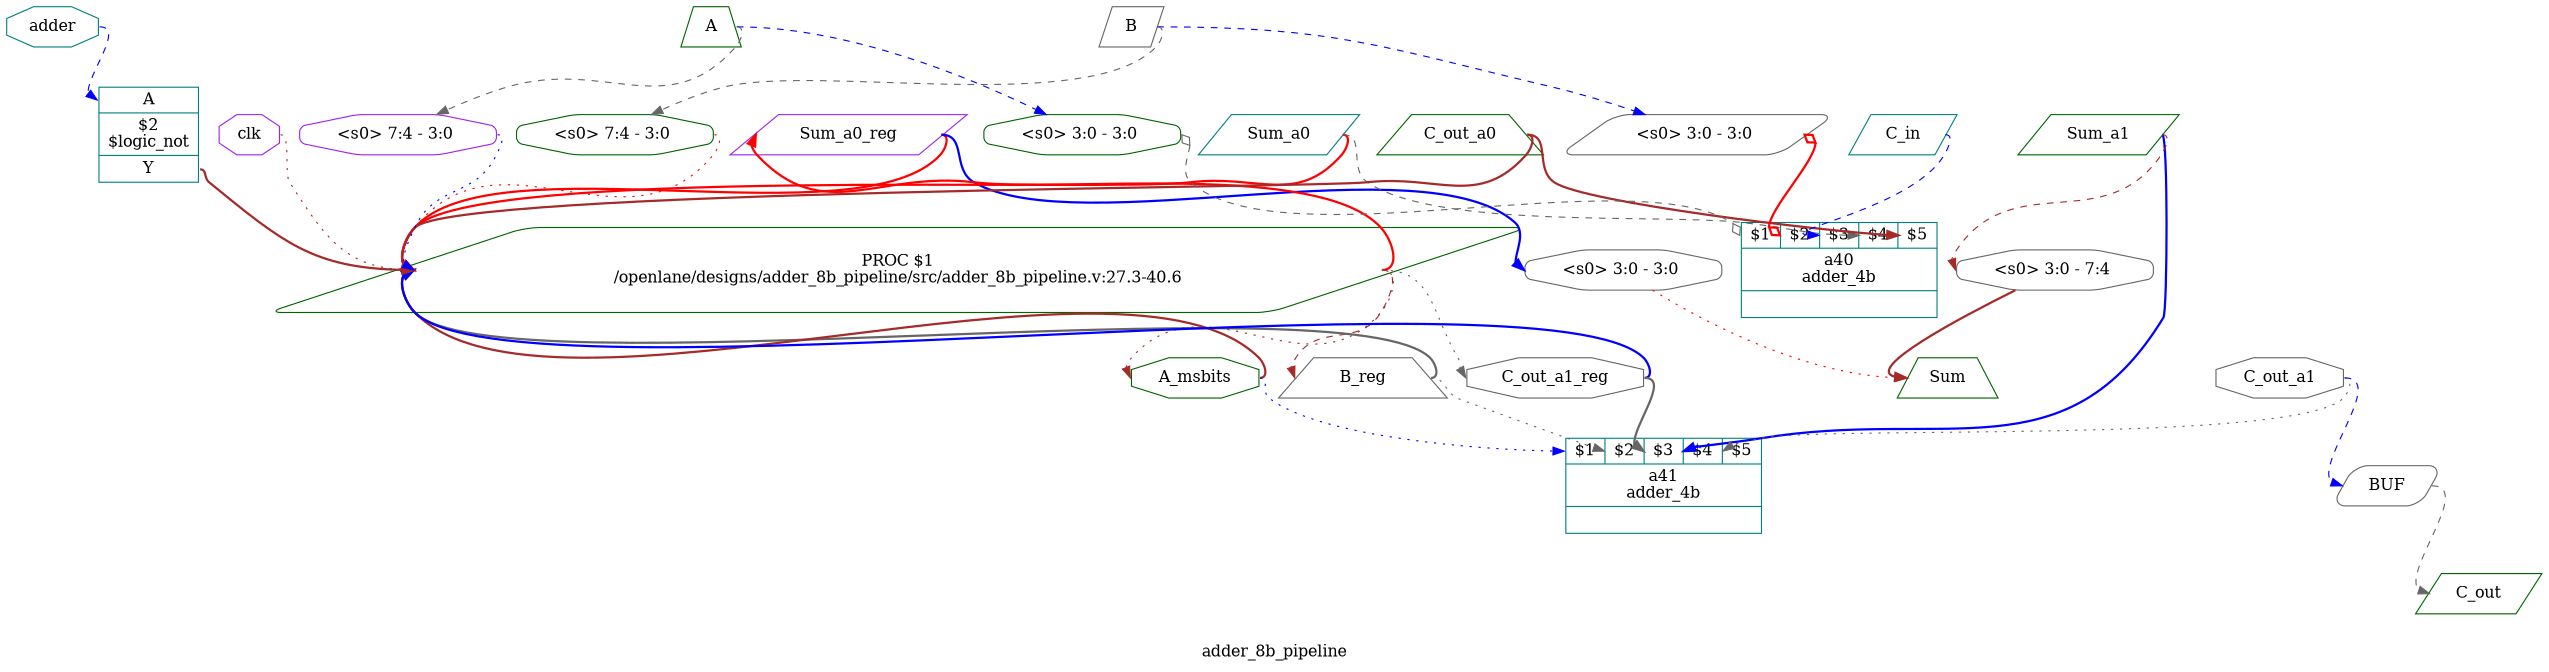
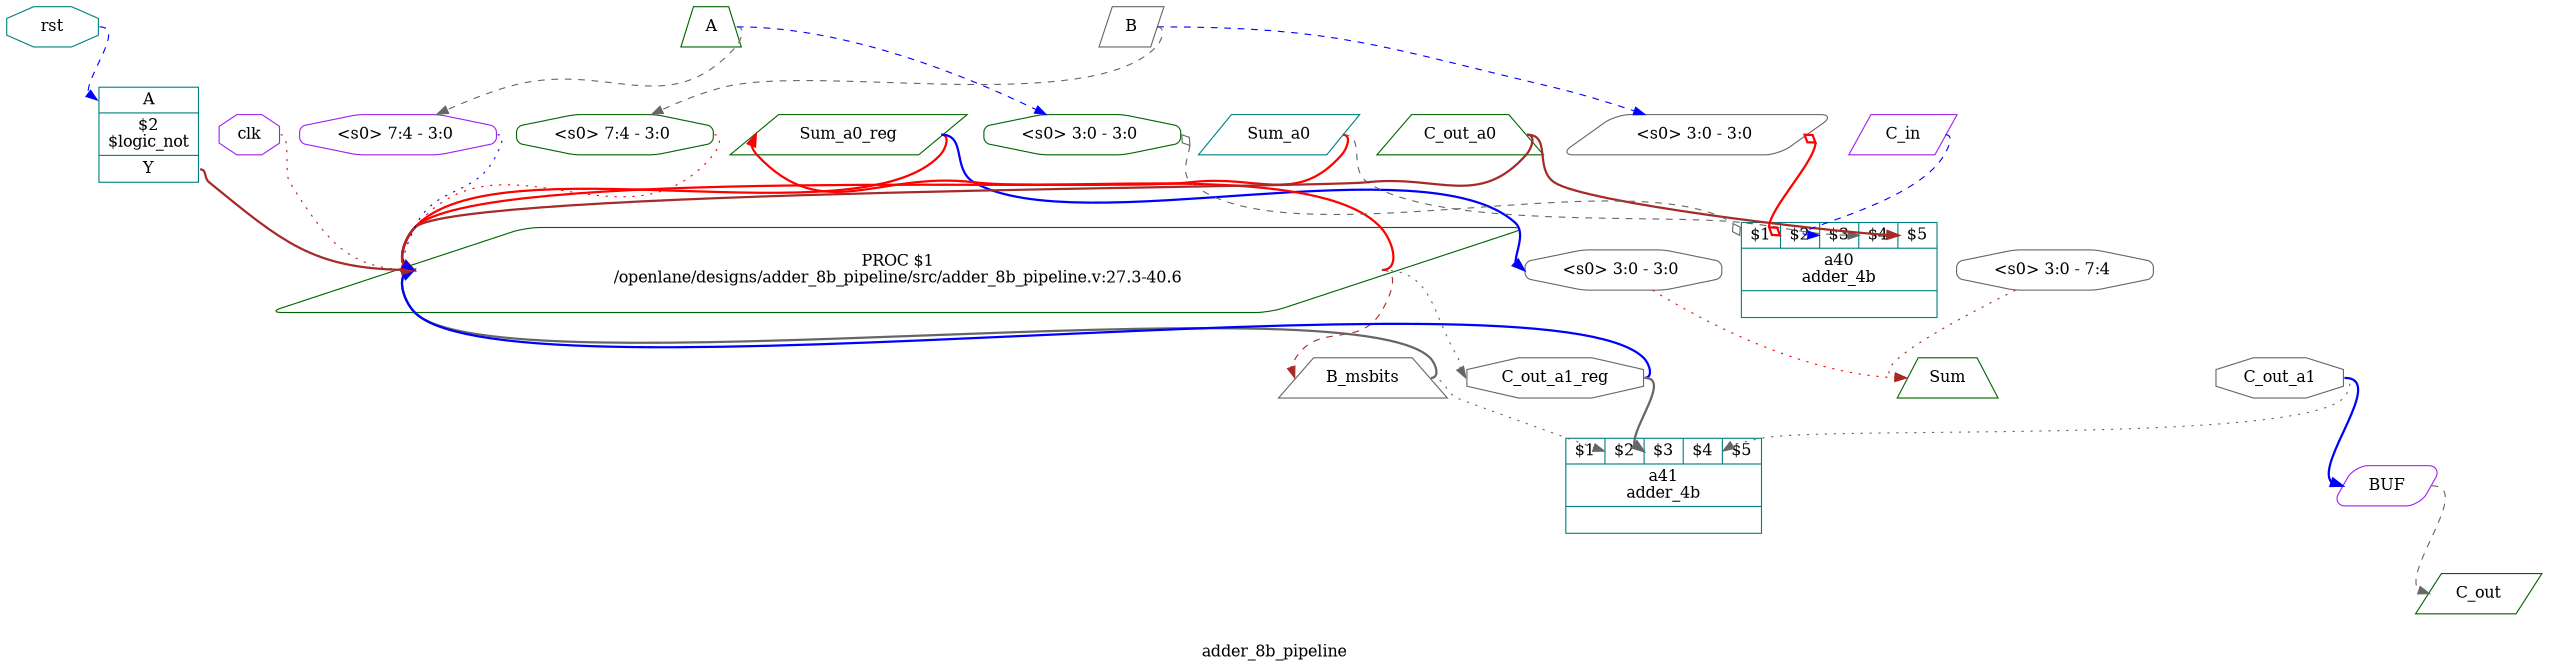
node "adder": label "adder" -> "rst"
node "Sum_a0_reg": color purple -> darkgreen
node "C_in": color teal -> purple
node "Sum_a1": removed
edge "<s0> 3:0 - 7:4" -> "Sum": style bold -> dotted
node "A_msbits": removed
node "B_reg": label "B_reg" -> "B_msbits"
edge "C_out_a1" -> "BUF": style dashed -> bold
node "BUF": color gray40 -> purple
